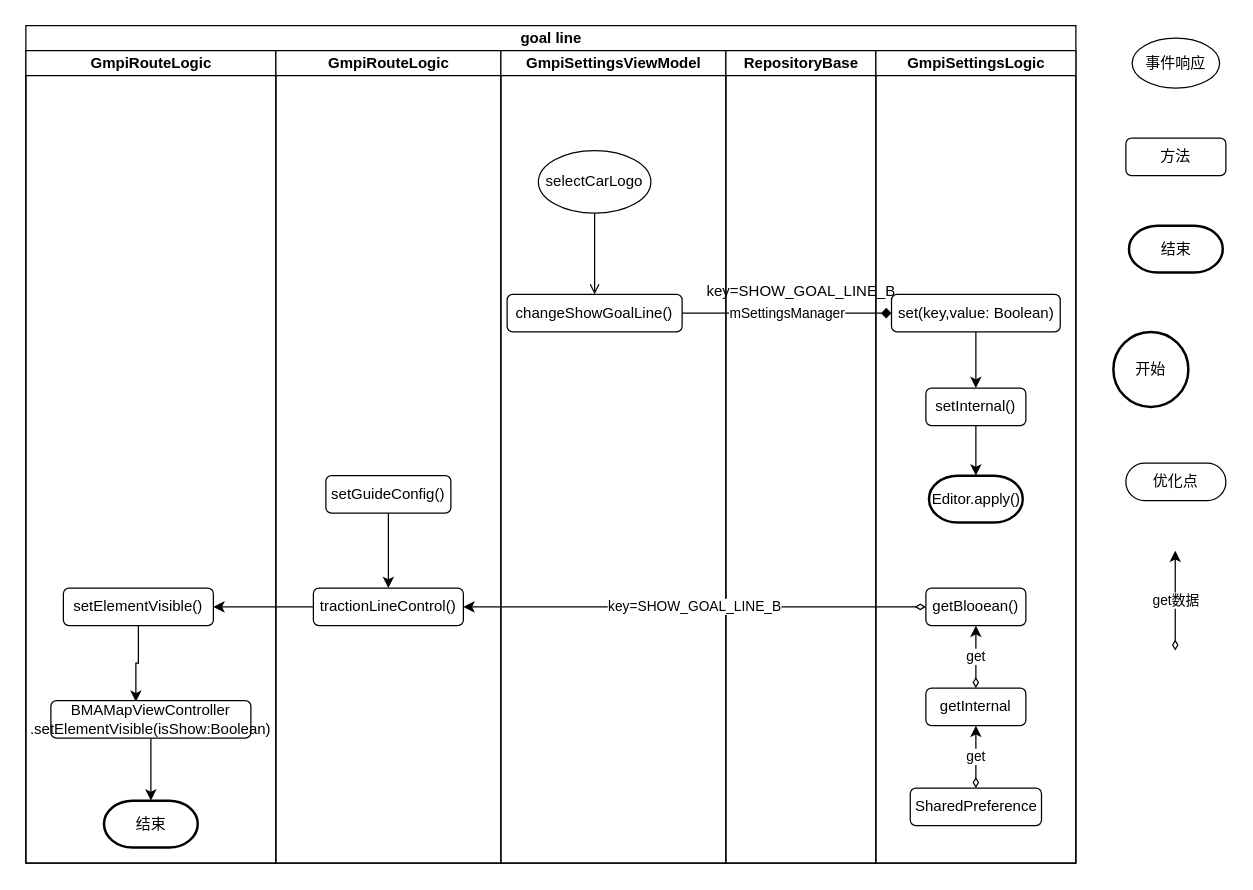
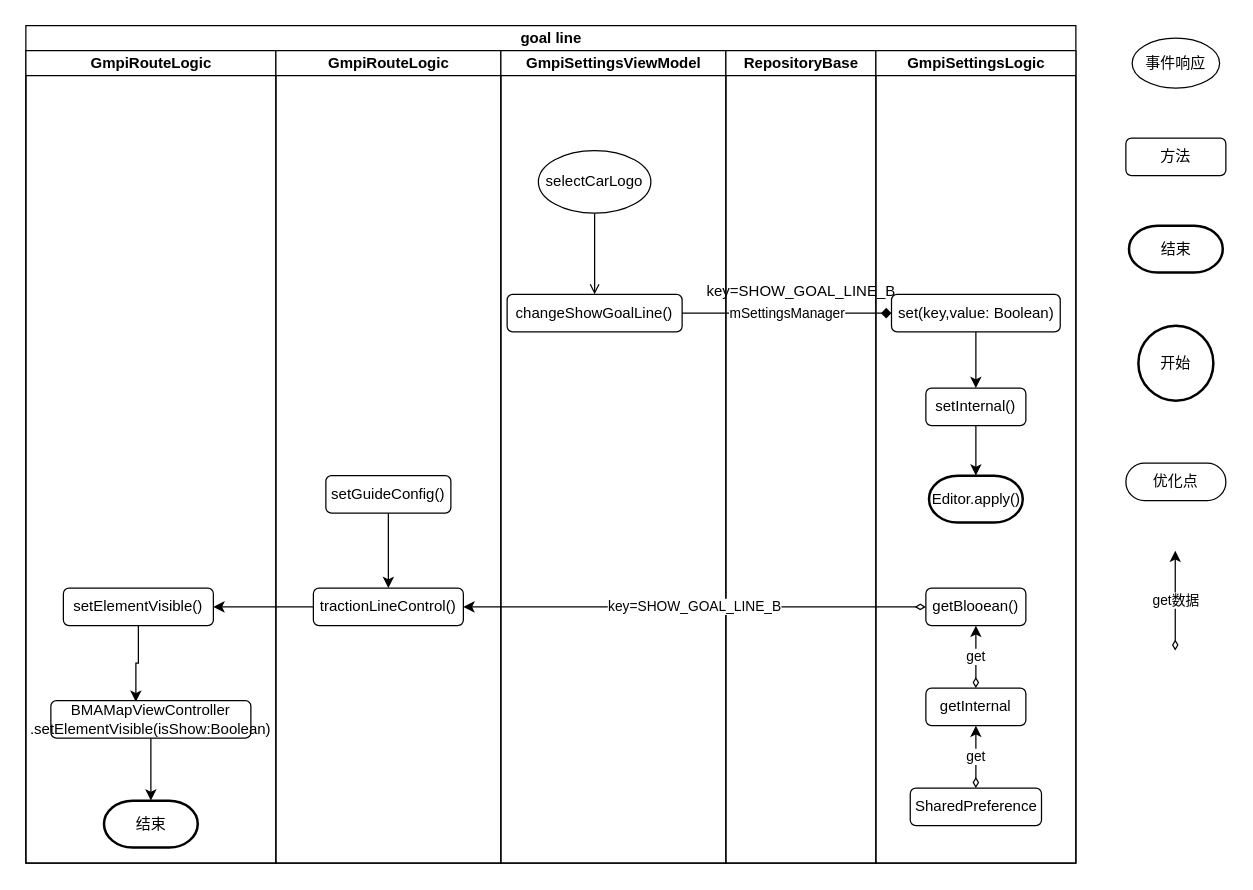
node "开始": moved (1151, 369) -> (1176, 363)
